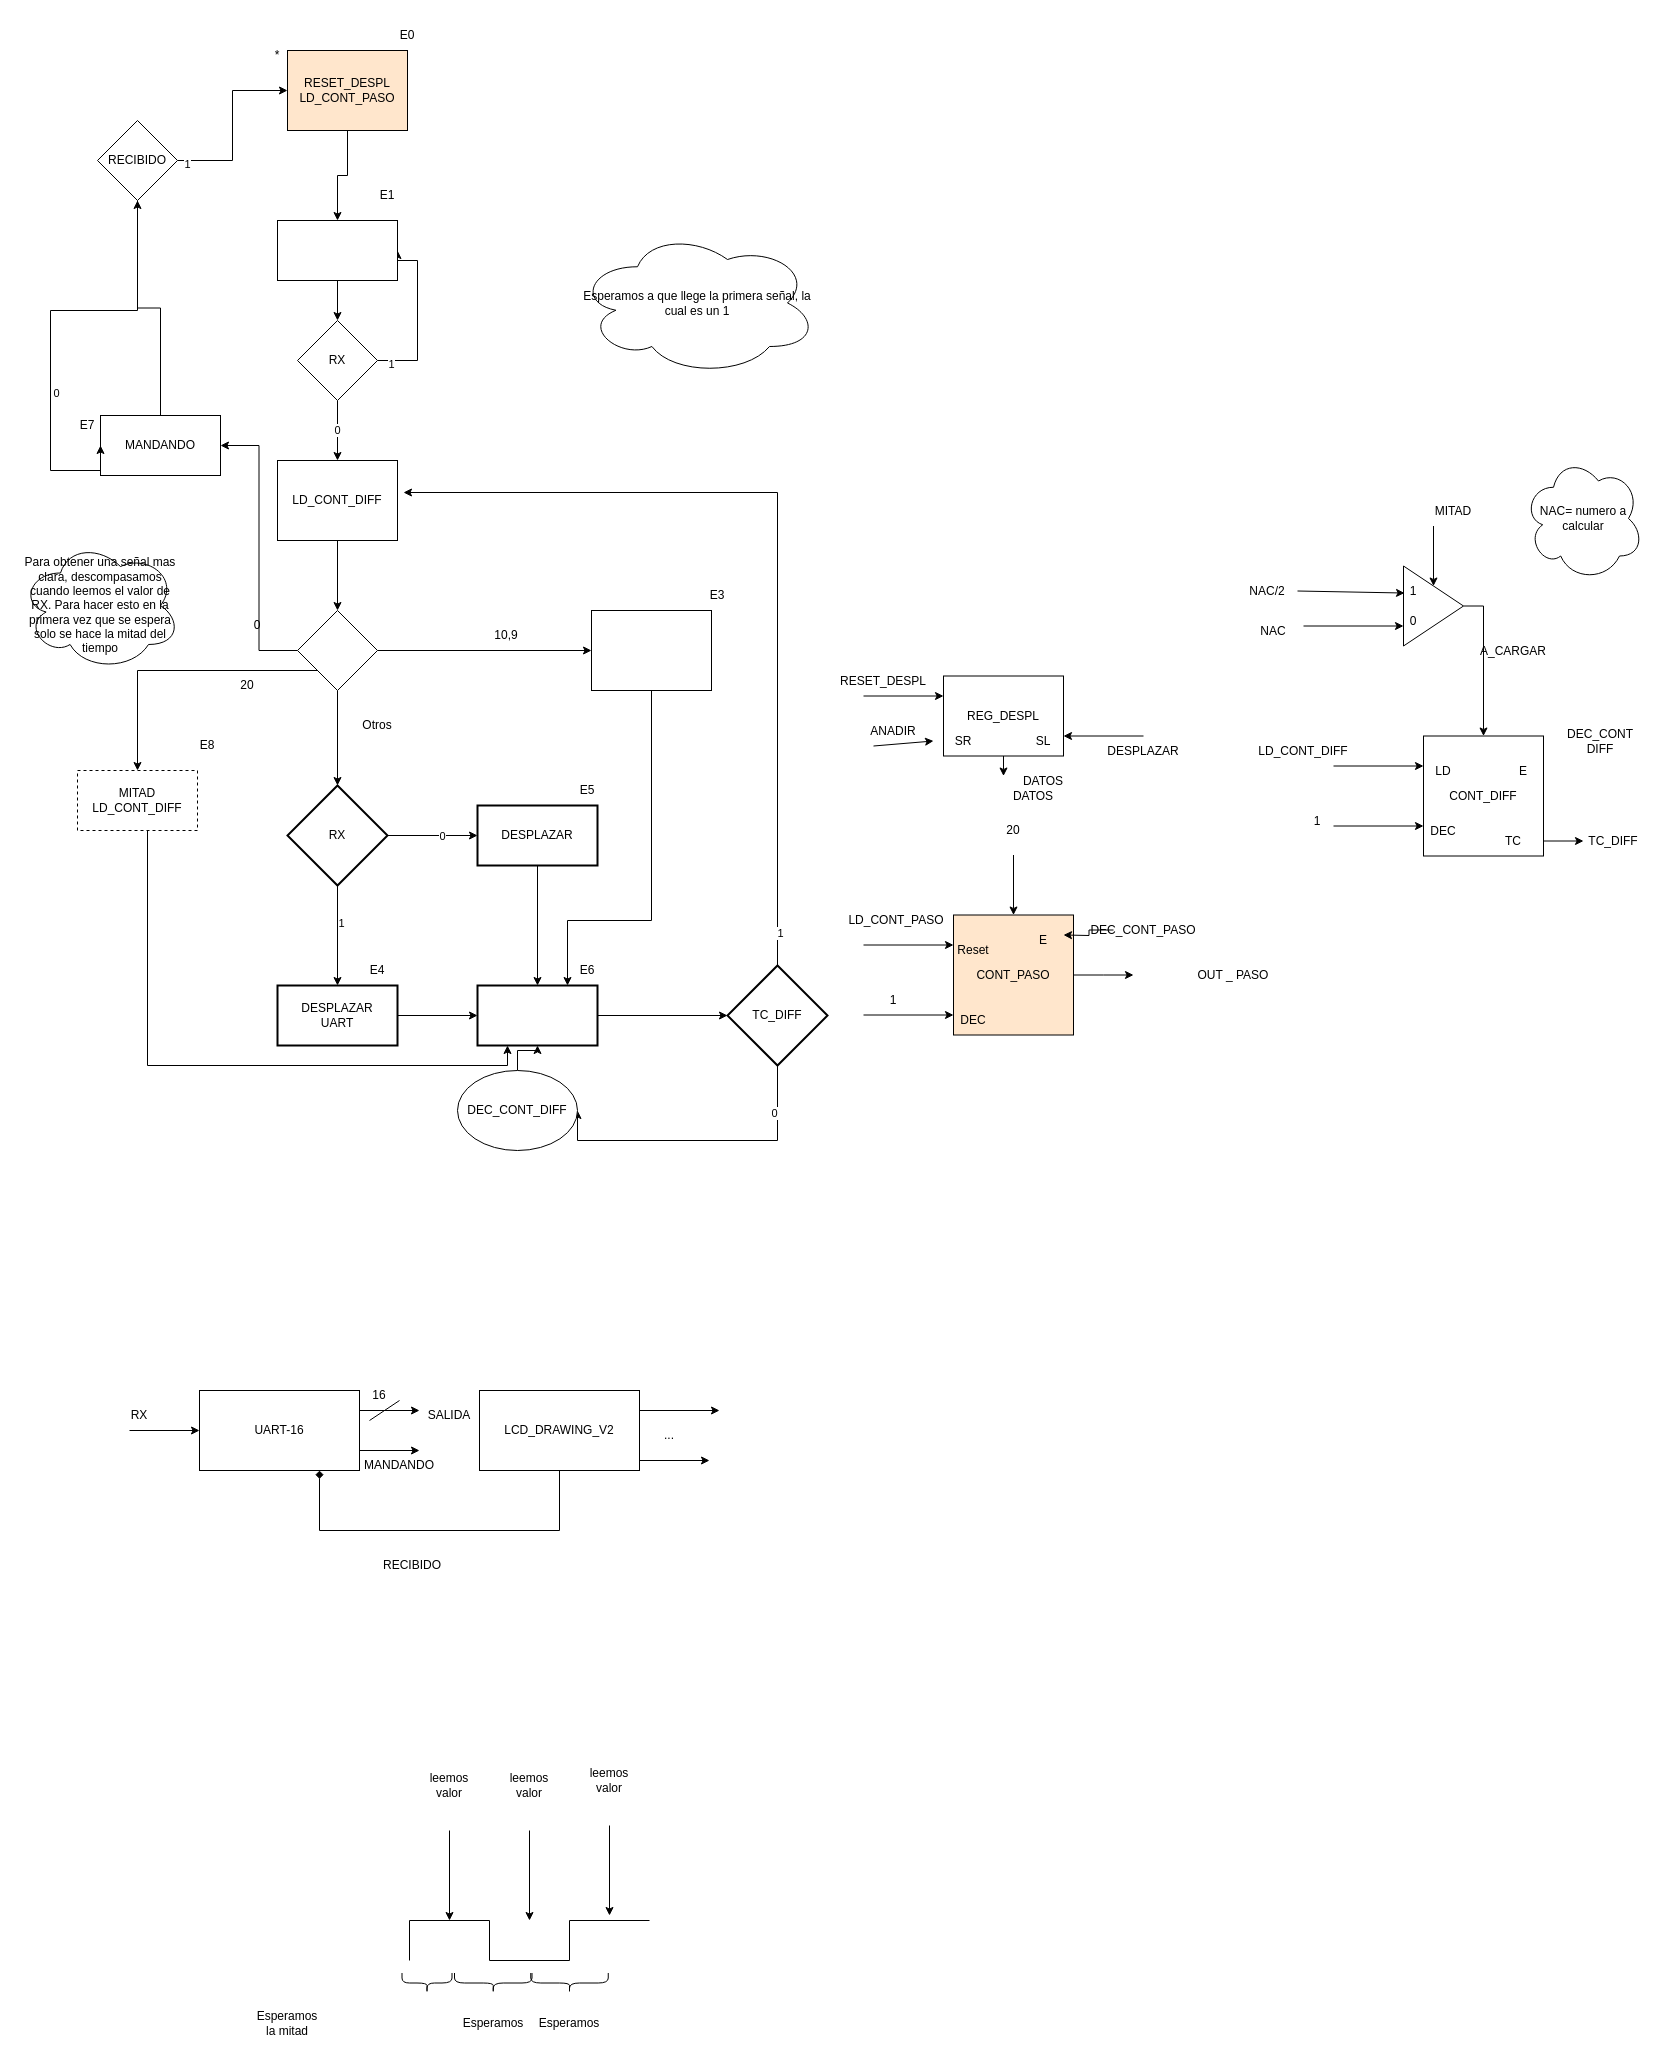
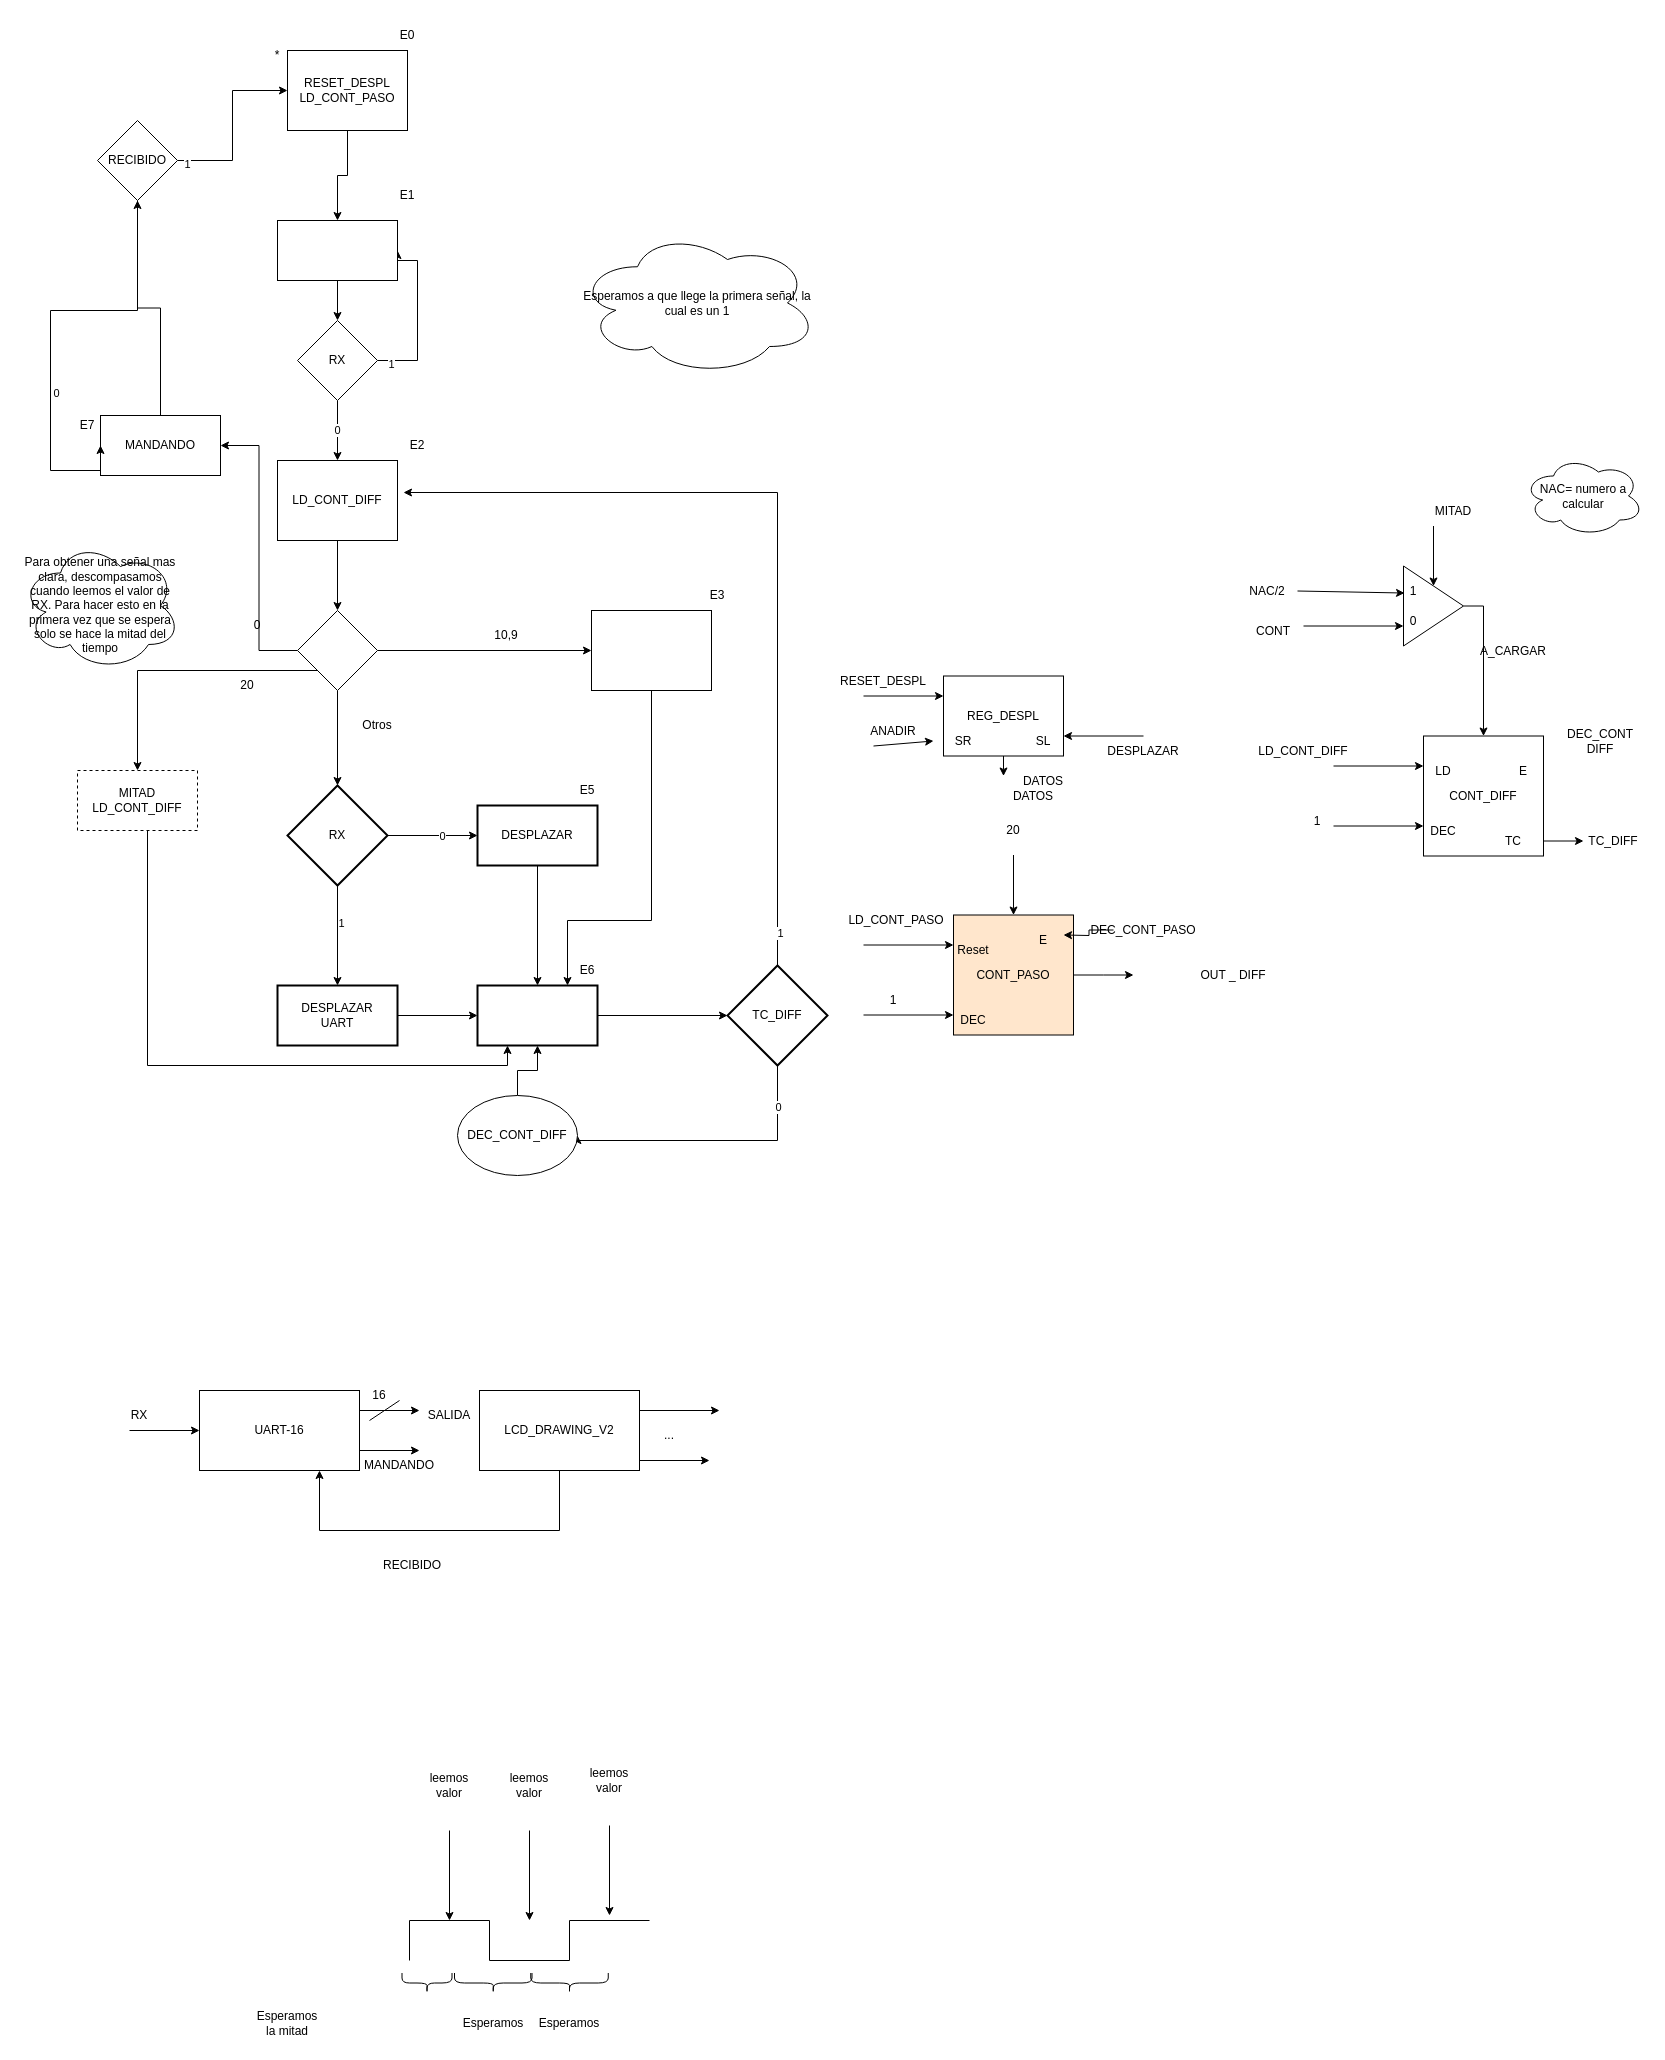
node "RESET_DESPL LD_CONT_PASO": fillcolor #ffe6cc -> #ffffff
node "E1": moved (388, 196) -> (408, 196)
node "E2": added
node "NAC= numero a calcular": size 120x125 -> 120x80
node "NAC": label "NAC" -> "CONT"
node "E8": removed
node "E4": removed
node "OUT _ PASO": label "OUT _ PASO" -> "OUT _ DIFF"
node "DEC_CONT_DIFF": moved (518, 1111) -> (518, 1136)
edge "LCD_DRAWING_V2" -> "UART-16": arrowhead diamond -> classic
